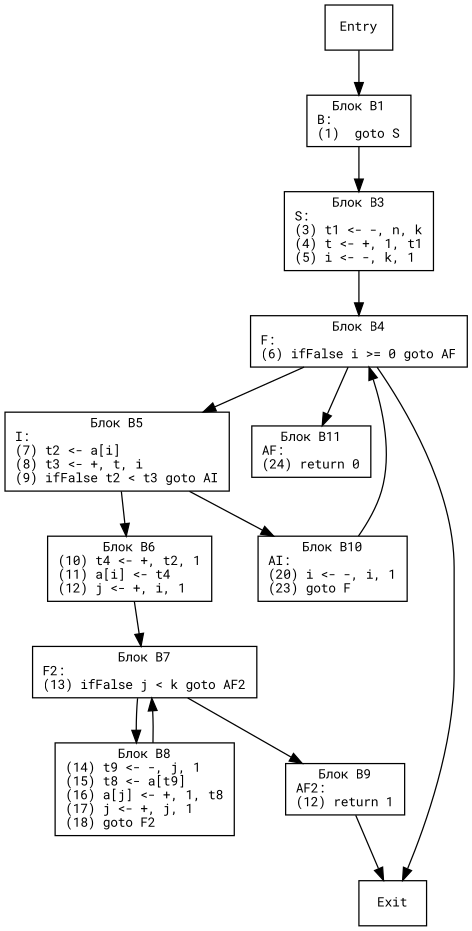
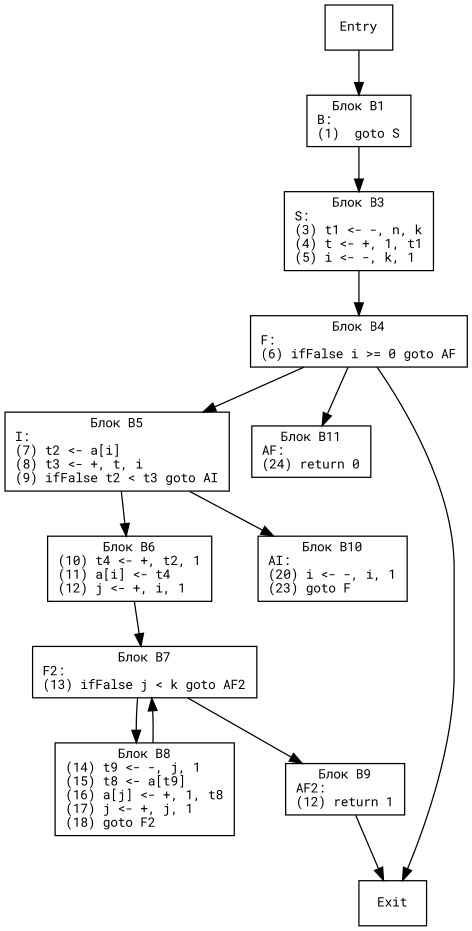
edge "Блок B10 AI: (20) i <- -, i, 1 (23) goto F" -> "Блок B4 F: (6) ifFalse i >= 0 goto AF": removed
